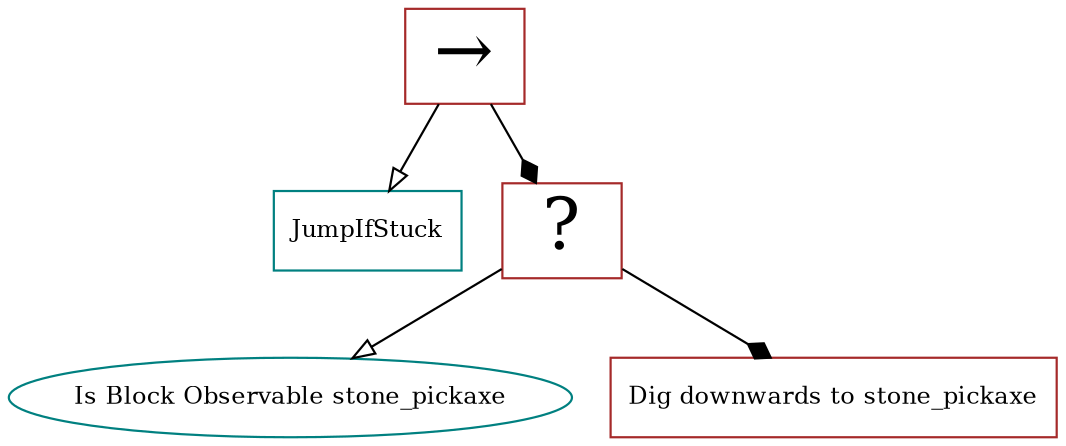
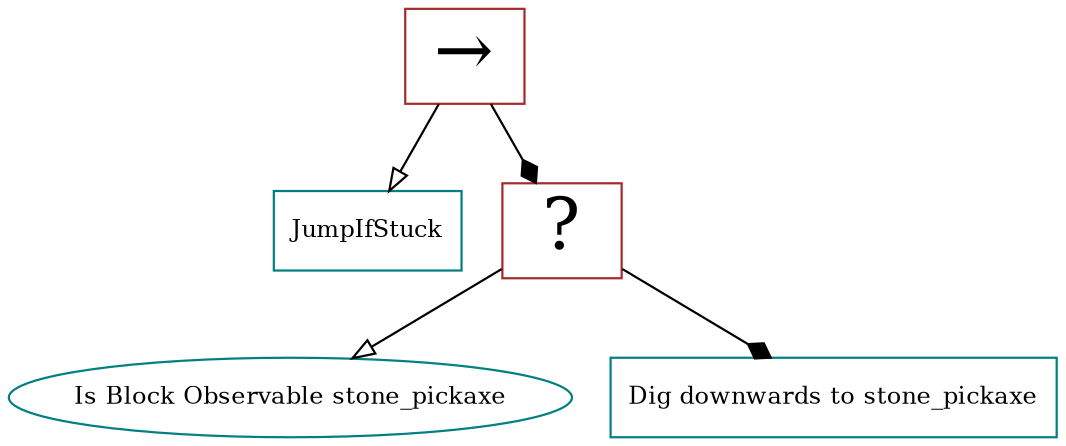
node "Dig downwards to stone_pickaxe": color brown -> teal
